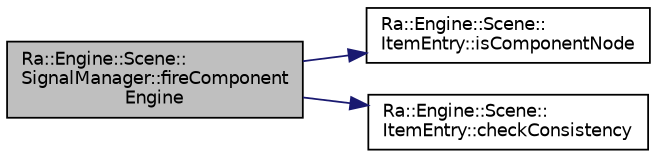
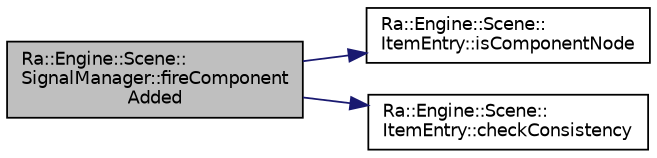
node "Ra::Engine::Scene:: SignalManager::fireComponent Engine": label "Ra::Engine::Scene:: SignalManager::fireComponent Engine" -> "Ra::Engine::Scene:: SignalManager::fireComponent Added"
